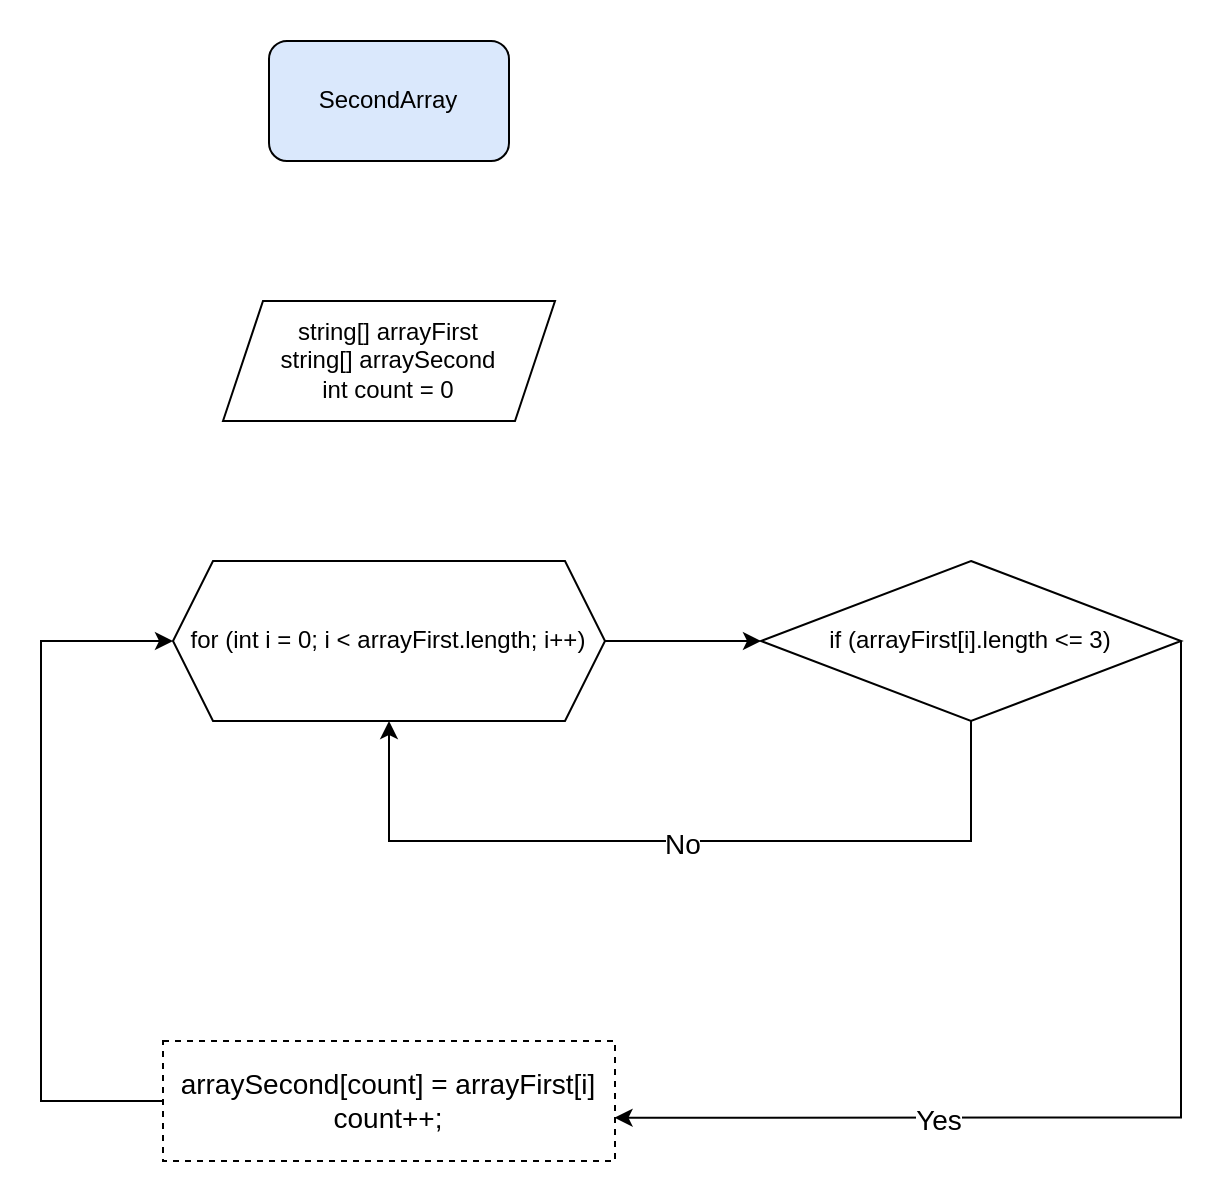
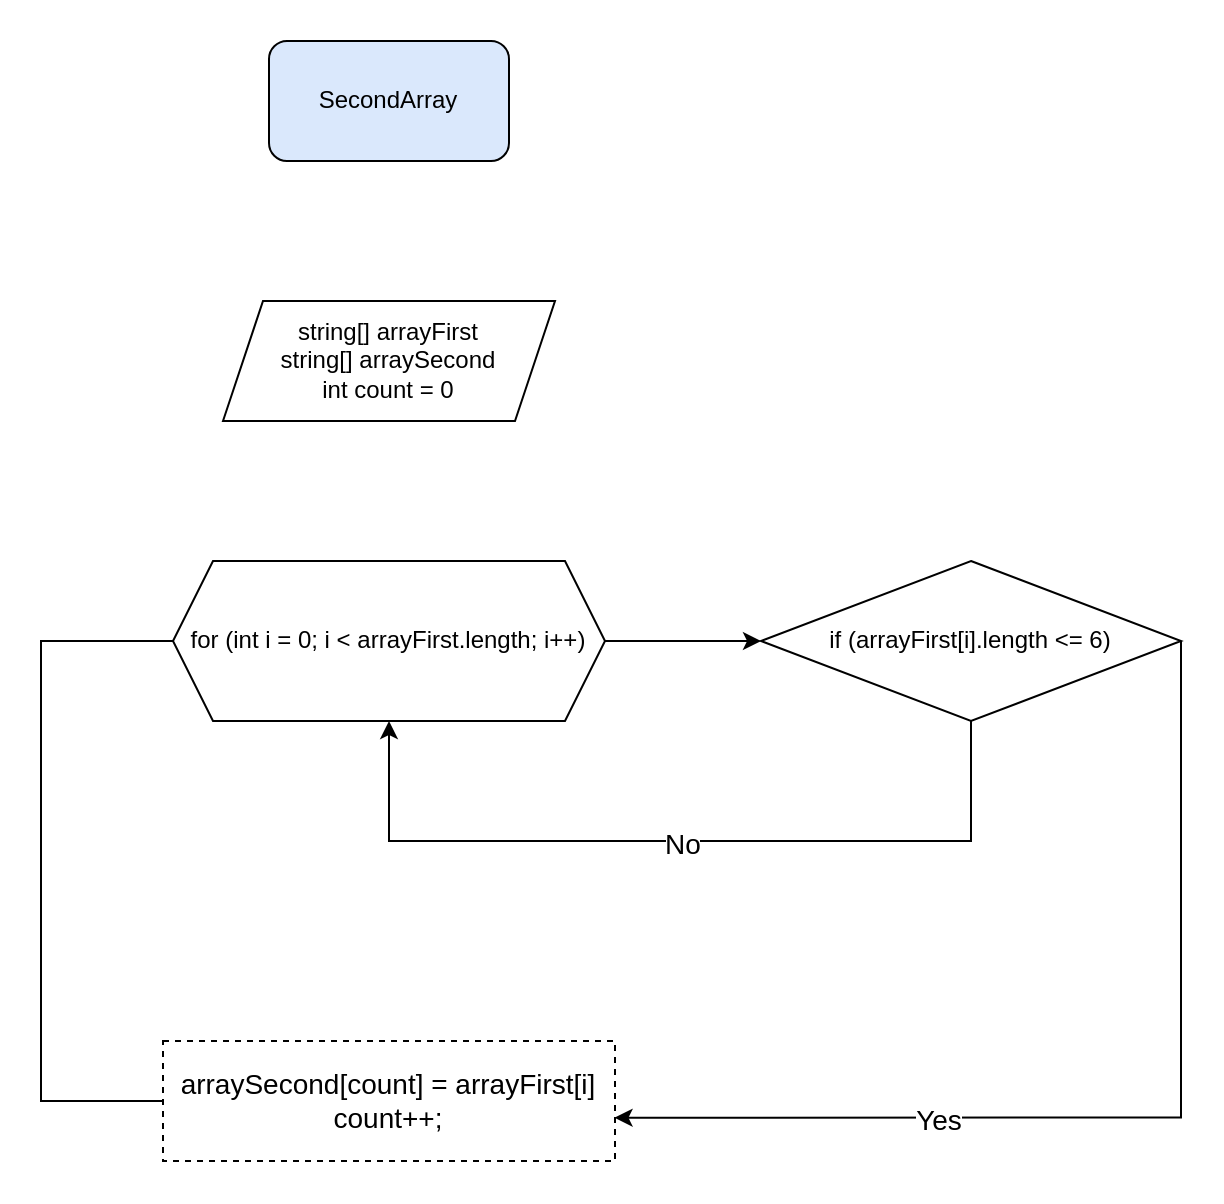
edge "arraySecond[count] = arrayFirst[i] count++;" -> "for (int i = 0; i < arrayFirst.length; i++)": arrowhead classic -> none
node "if (arrayFirst[i].length <= 3)": label "if (arrayFirst[i].length <= 3)" -> "if (arrayFirst[i].length <= 6)"
